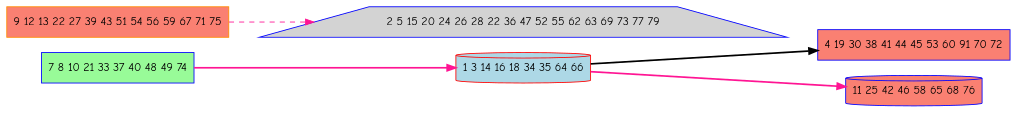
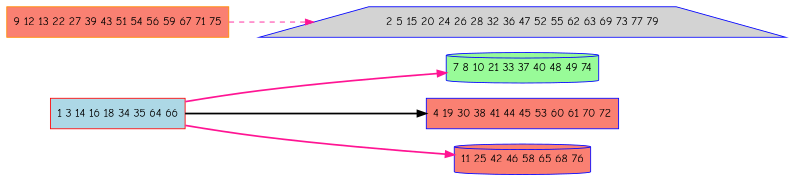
node "2 5 15 20 24 26 28 22 36 47 52 55 62 63 69 73 77 79": label "2 5 15 20 24 26 28 22 36 47 52 55 62 63 69 73 77 79" -> "2 5 15 20 24 26 28 32 36 47 52 55 62 63 69 73 77 79"
node "4 19 30 38 41 44 45 53 60 91 70 72": label "4 19 30 38 41 44 45 53 60 91 70 72" -> "4 19 30 38 41 44 45 53 60 61 70 72"
node "7 8 10 21 33 37 40 48 49 74": shape box -> cylinder
edge "7 8 10 21 33 37 40 48 49 74" -> "1 3 14 16 18 34 35 64 66": reversed
node "1 3 14 16 18 34 35 64 66": shape cylinder -> box
